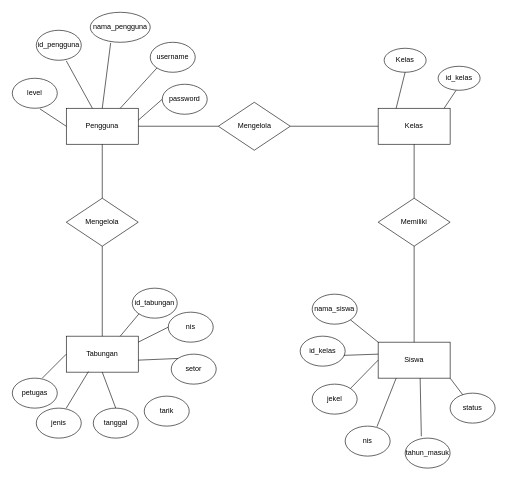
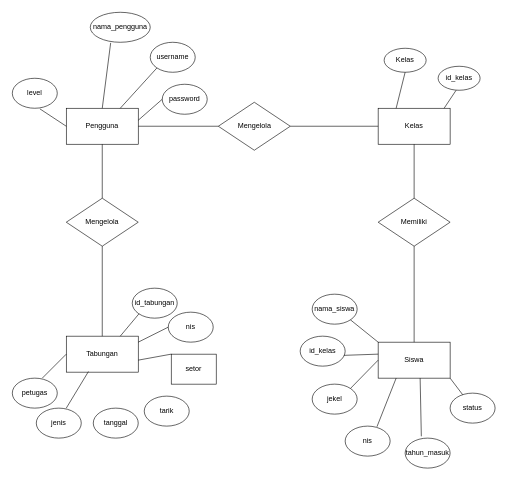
node "id_pengguna": removed
edge "id_pengguna" -- "Pengguna": removed
node "setor": shape ellipse -> rectangle
edge "Tabungan" -- "tanggal": removed
